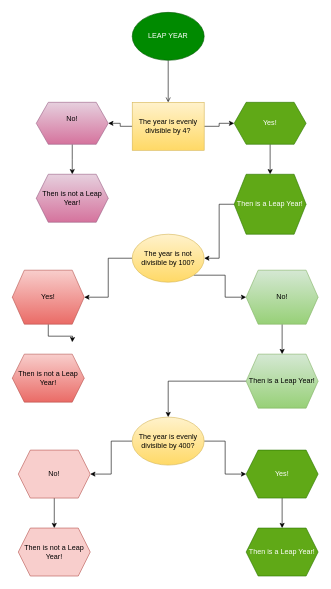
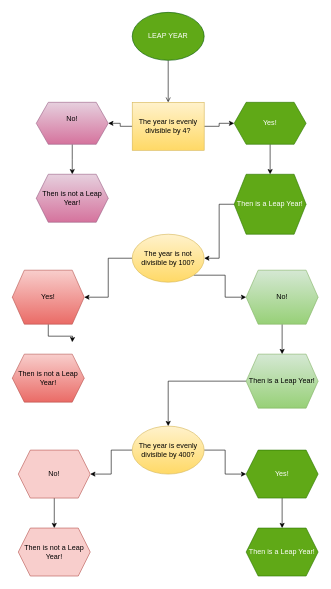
node "LEAP YEAR": fillcolor #008a00 -> #60a917
node "The year is evenly divisible by 400?": moved (168, 441) -> (168, 450)
